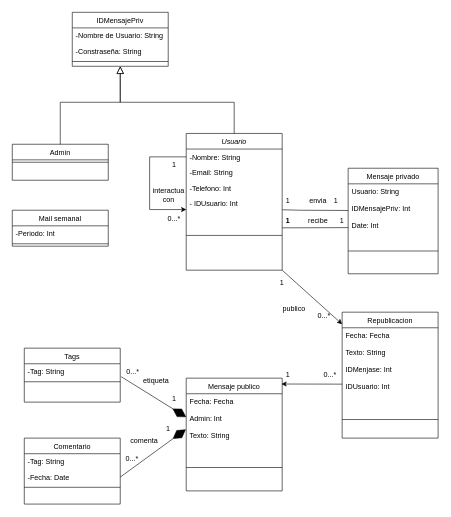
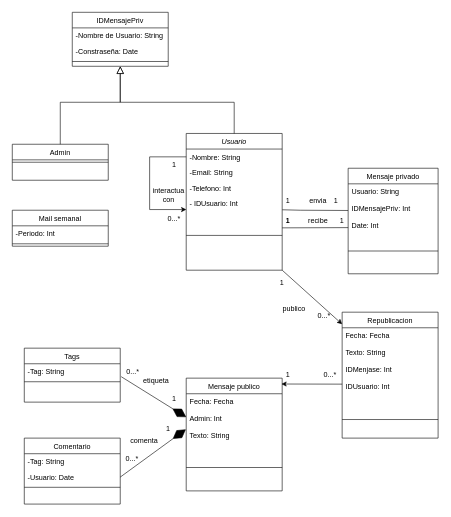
node "-Constraseña: String": label "-Constraseña: String" -> "-Constraseña: Date"
node "-Fecha: Date": label "-Fecha: Date" -> "-Usuario: Date"
